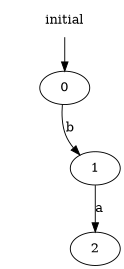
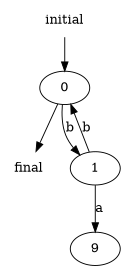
edge "1" -> "0": added, label "b"
node "final": added
node "2": label "2" -> "9"
